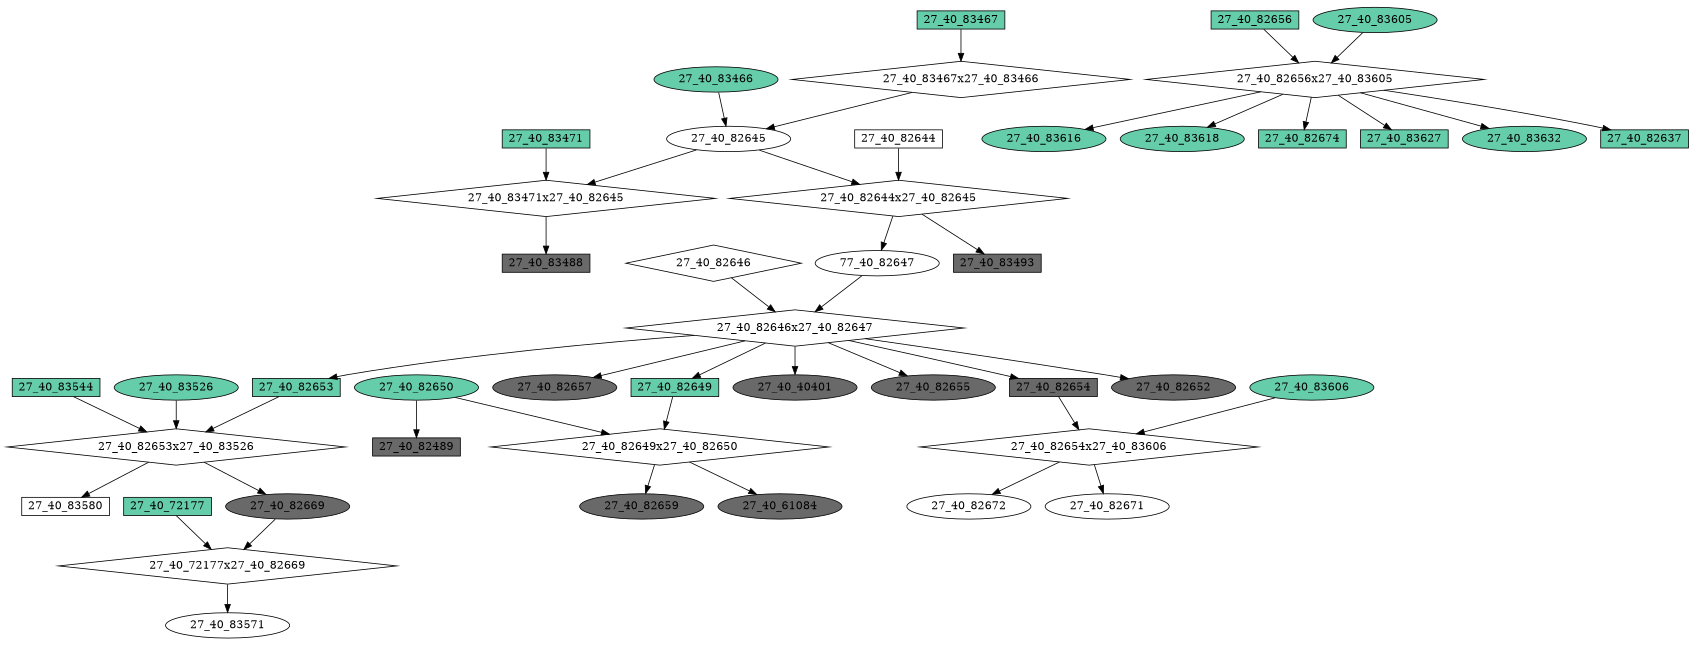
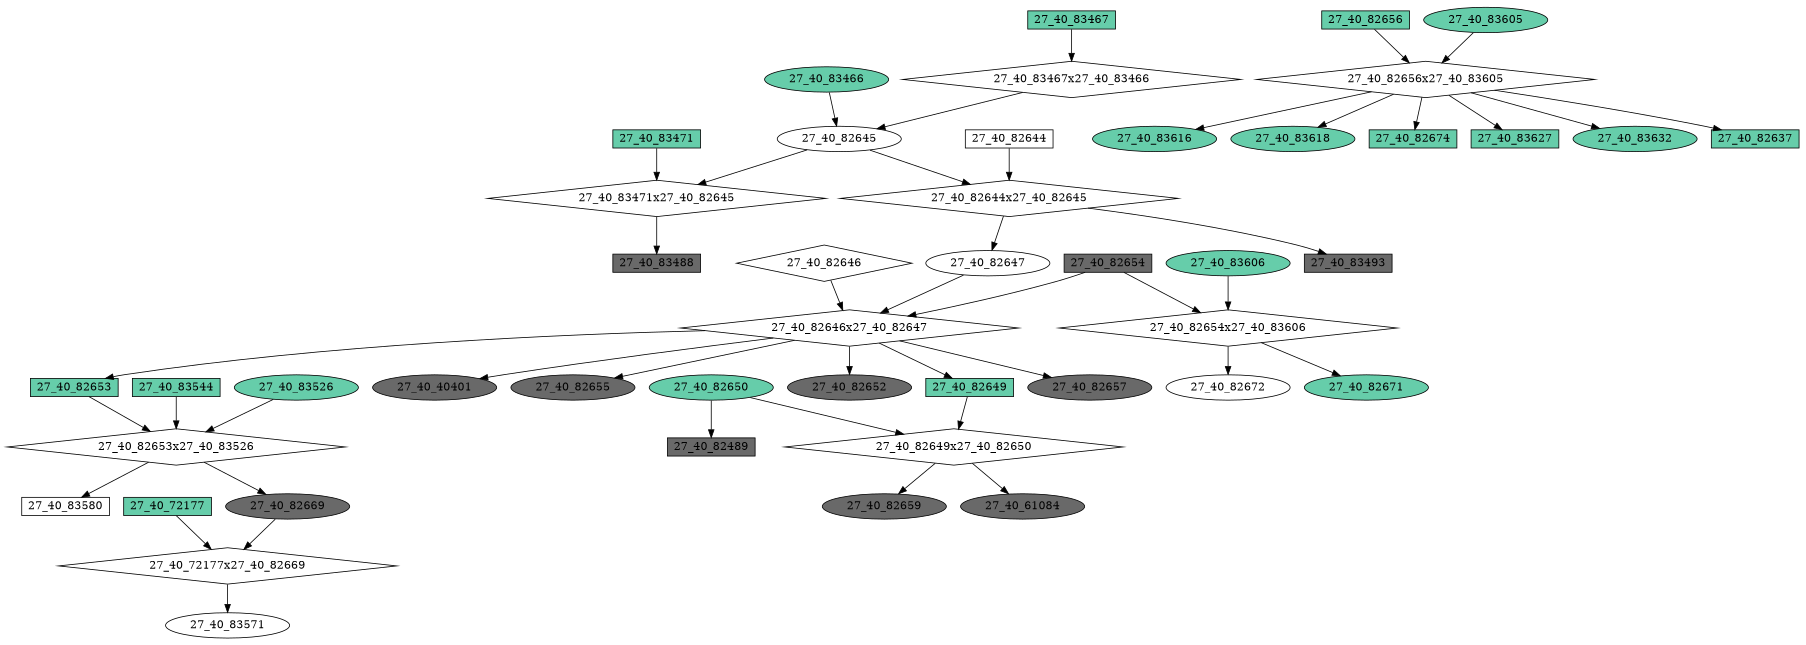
node "77_40_82647": label "77_40_82647" -> "27_40_82647"
edge "27_40_82646x27_40_82647" -> "27_40_82654": reversed
node "27_40_82671": fillcolor white -> aquamarine3
